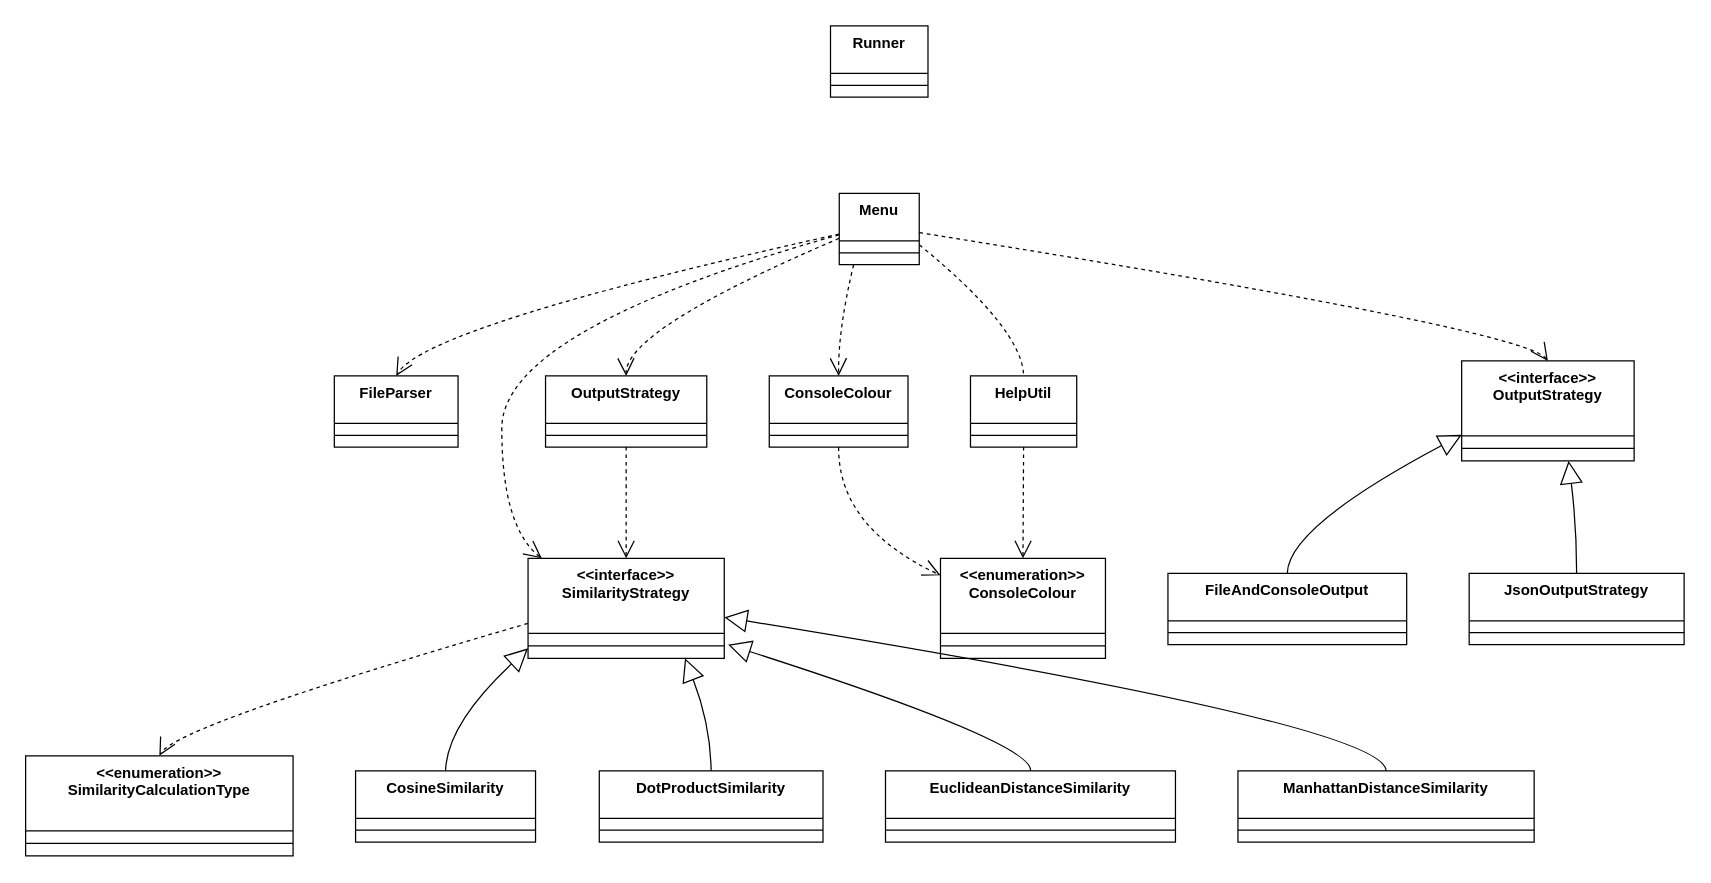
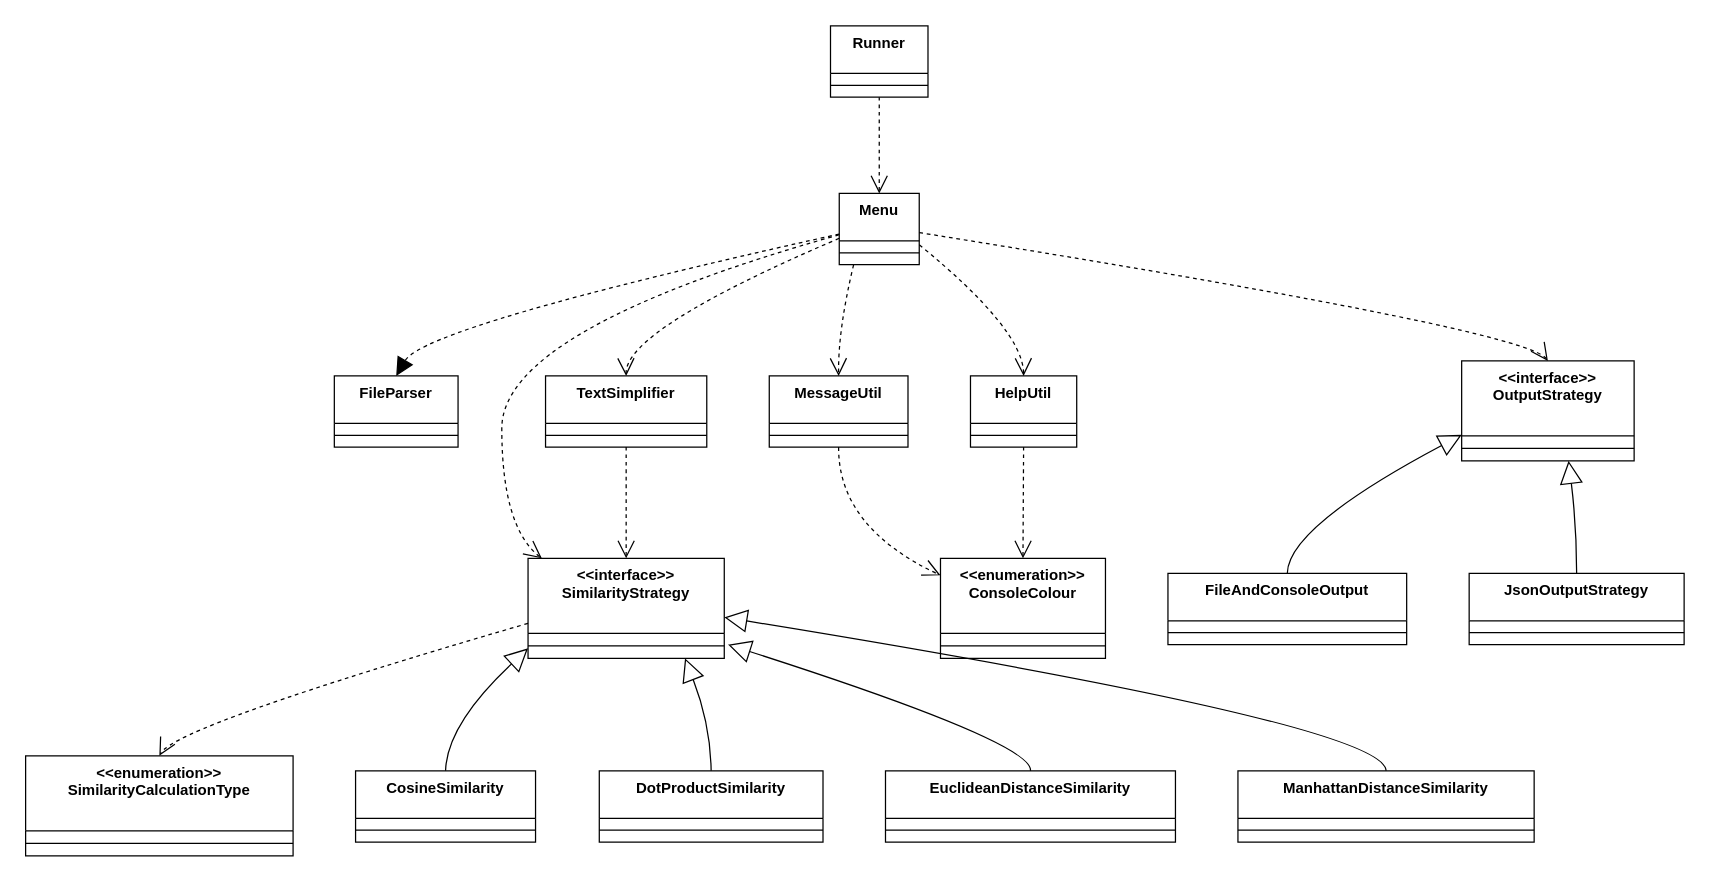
edge "Runner" -> "Menu": added
edge "Menu" -> "FileParser": arrowhead open -> block
edge "Menu" -- "HelpUtil": arrowhead none -> open
node "OutputStrategy": label "OutputStrategy" -> "TextSimplifier"
node "ConsoleColour": label "ConsoleColour" -> "MessageUtil"
